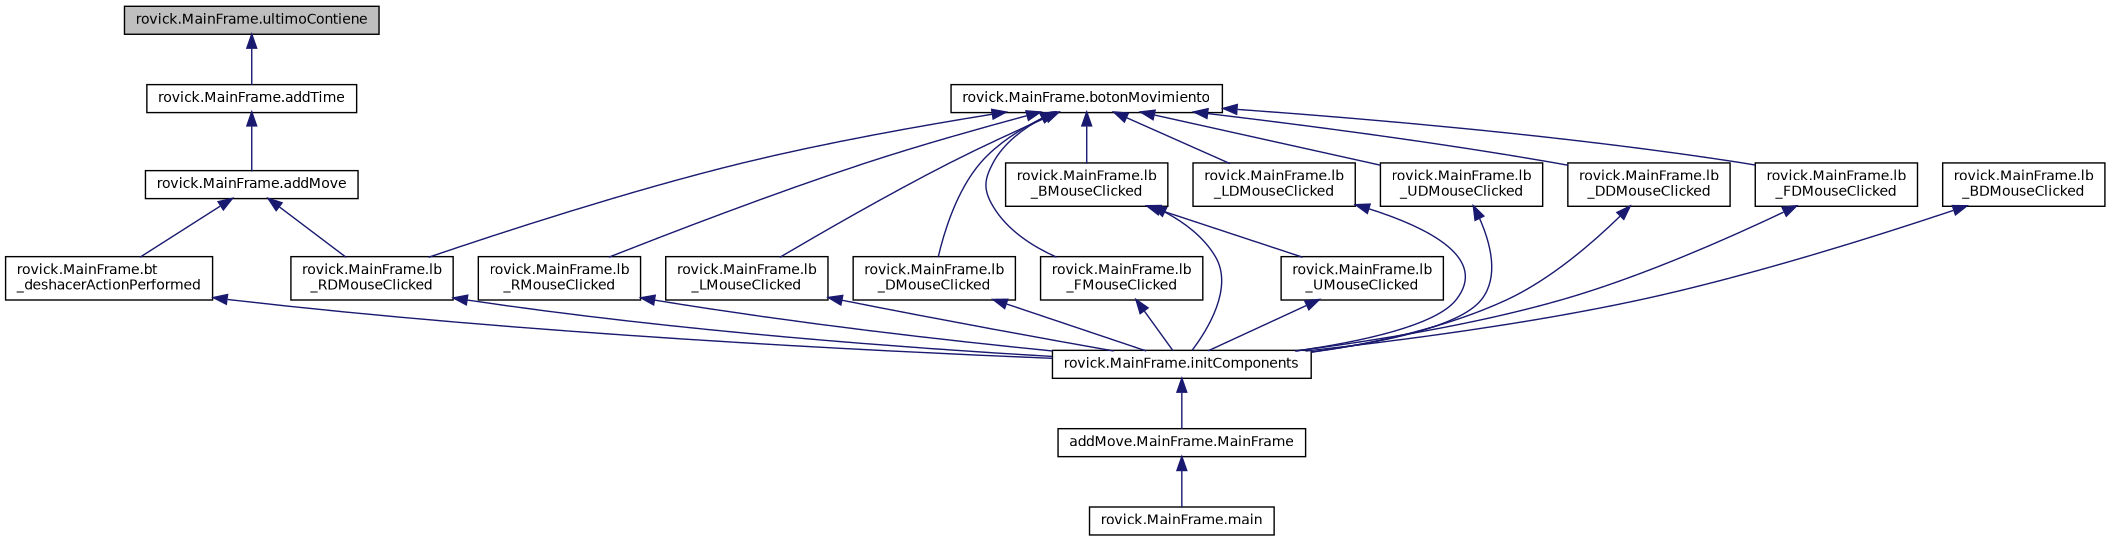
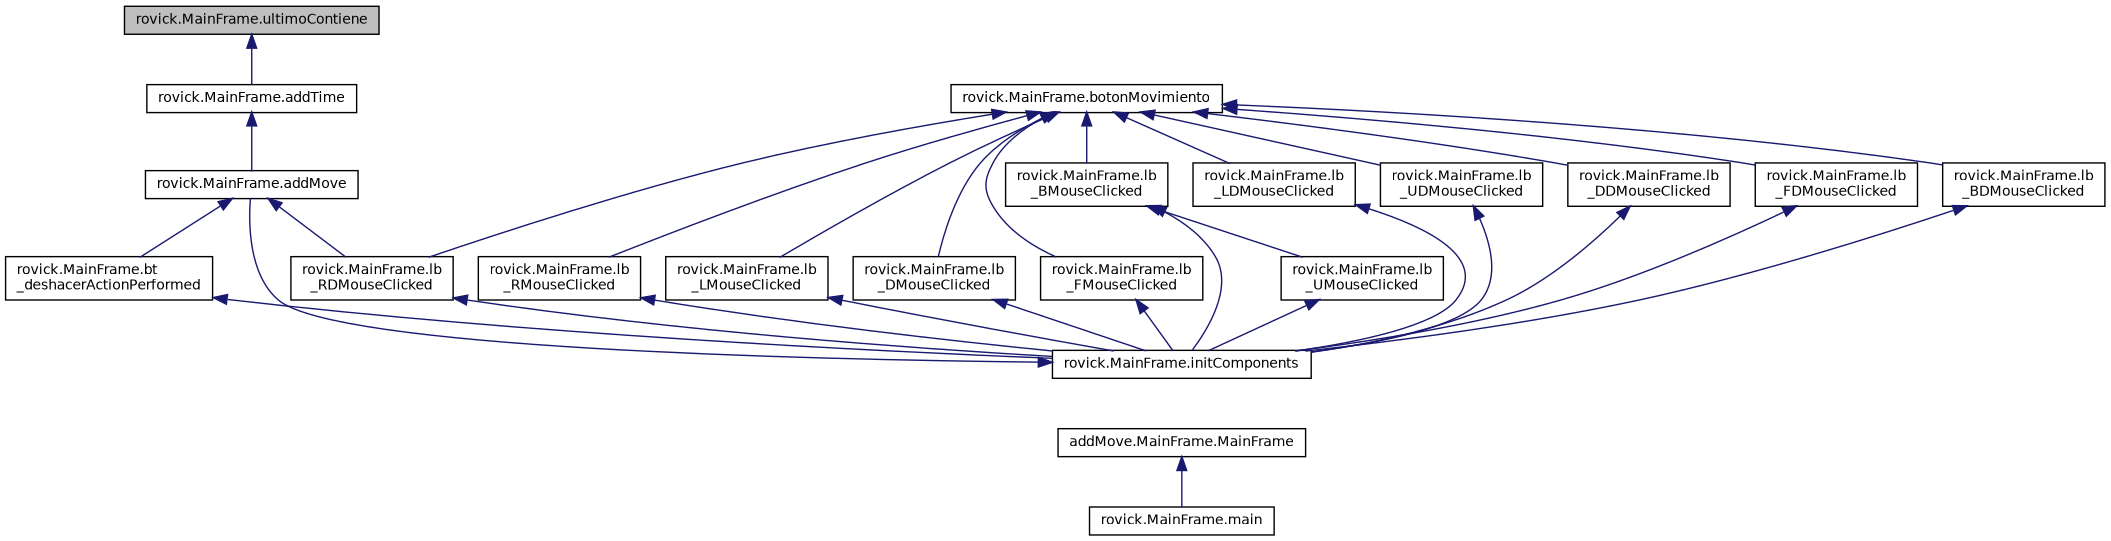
edge "rovick.MainFrame.lb _BDMouseClicked" -> "rovick.MainFrame.botonMovimiento": added
edge "addMove.MainFrame.MainFrame" -> "rovick.MainFrame.initComponents": now "rovick.MainFrame.addMove" -> "rovick.MainFrame.initComponents"
